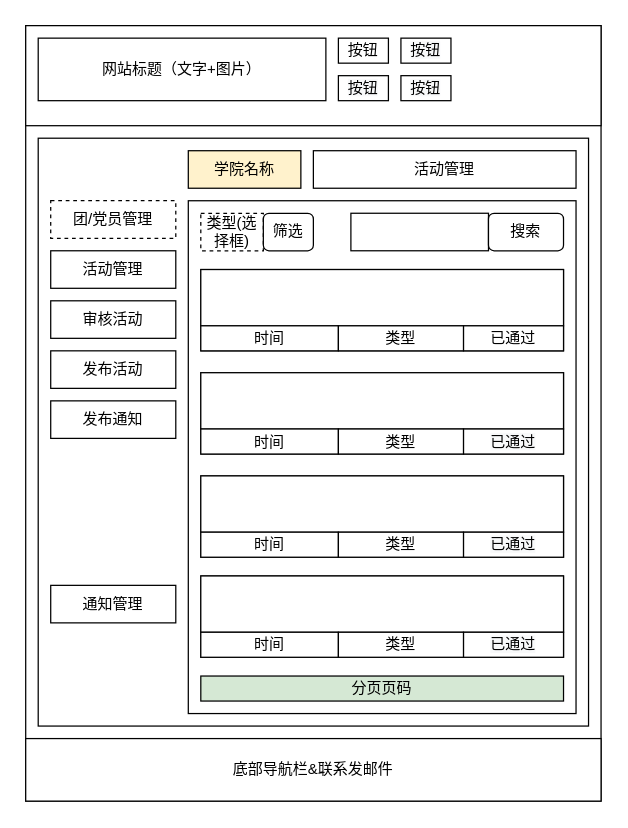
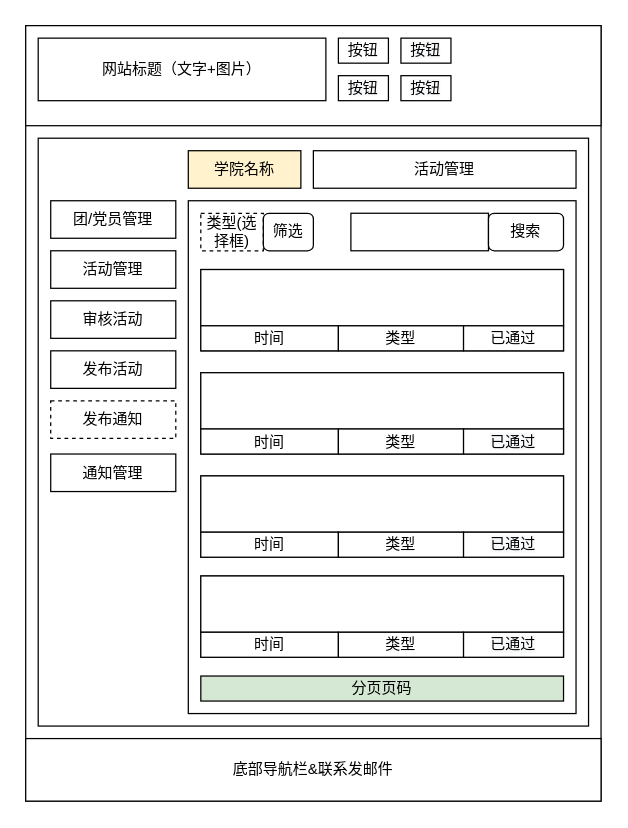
node "团/党员管理": style dashed -> solid
node "发布通知": style solid -> dashed
node "通知管理": moved (113, 604) -> (113, 473)
